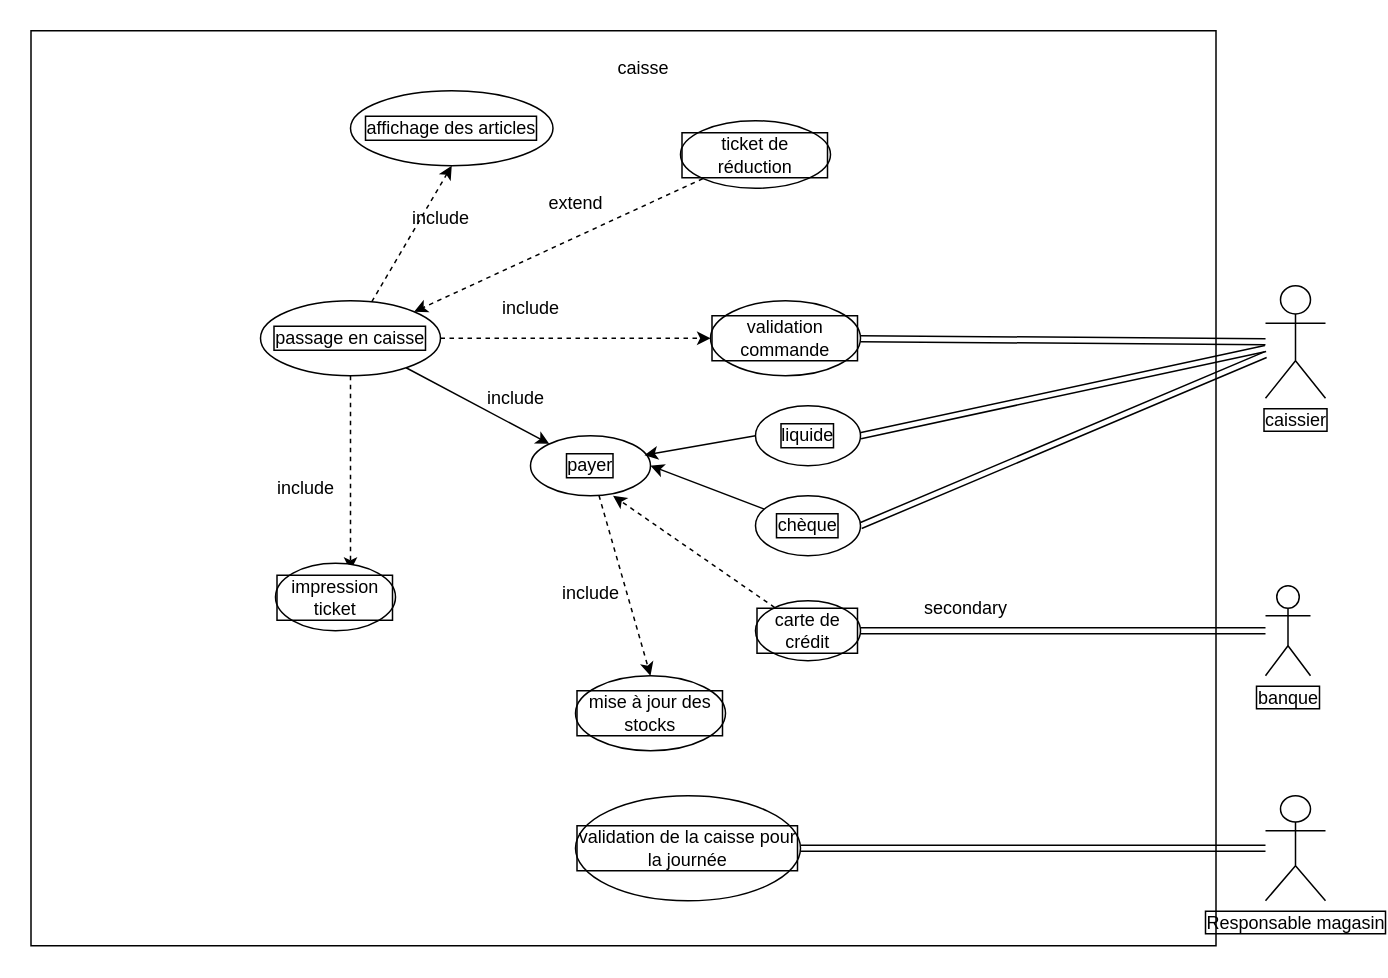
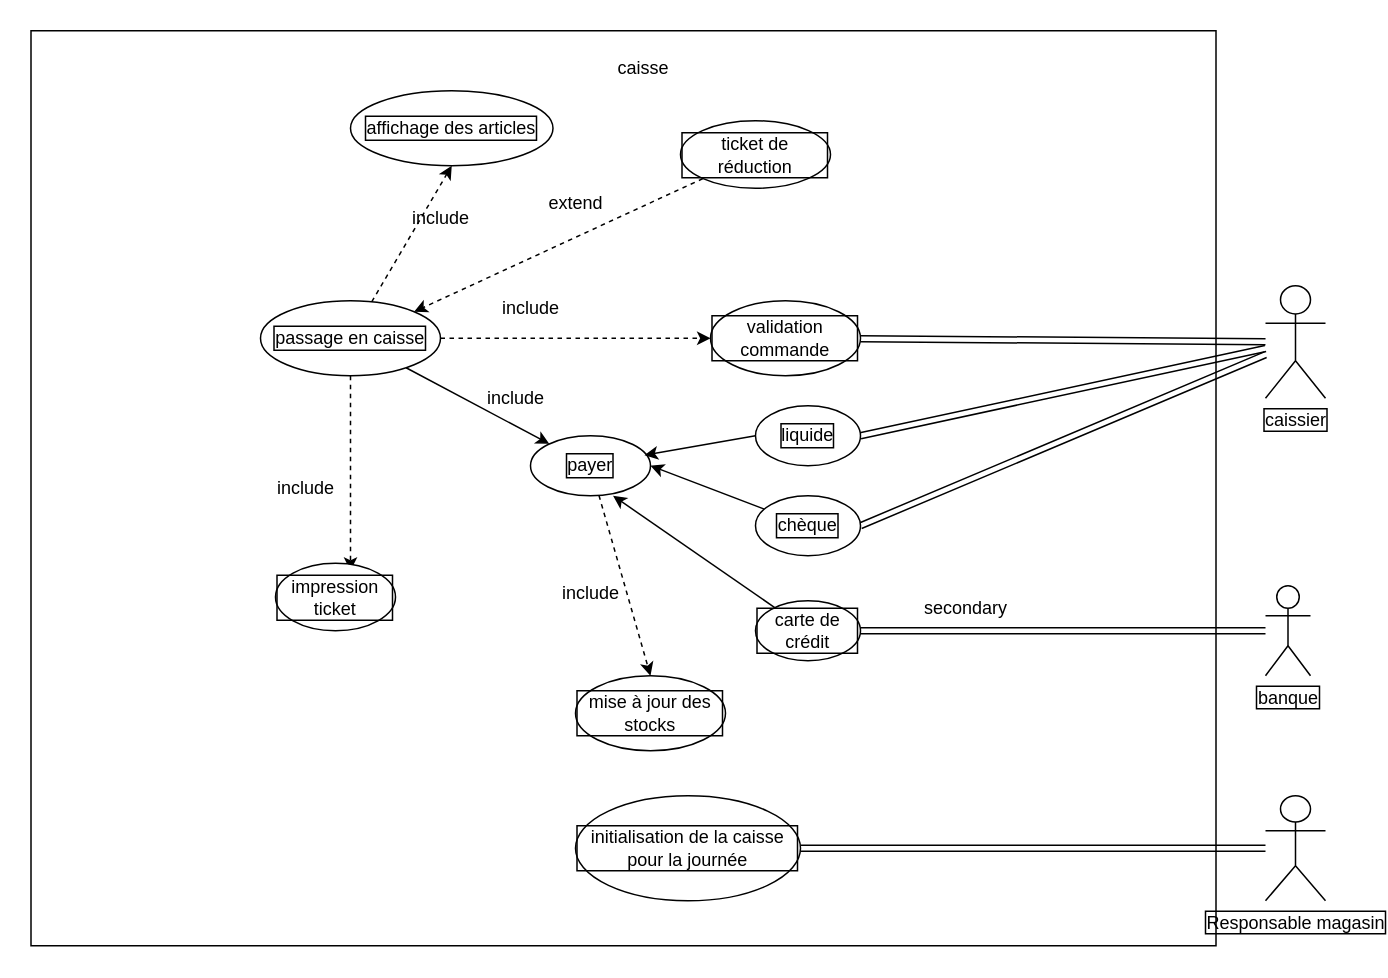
edge "carte de crédit" -> "payer": style dashed -> solid
node "validation de la caisse pour la journée": label "validation de la caisse pour la journée" -> "initialisation de la caisse pour la journée"
